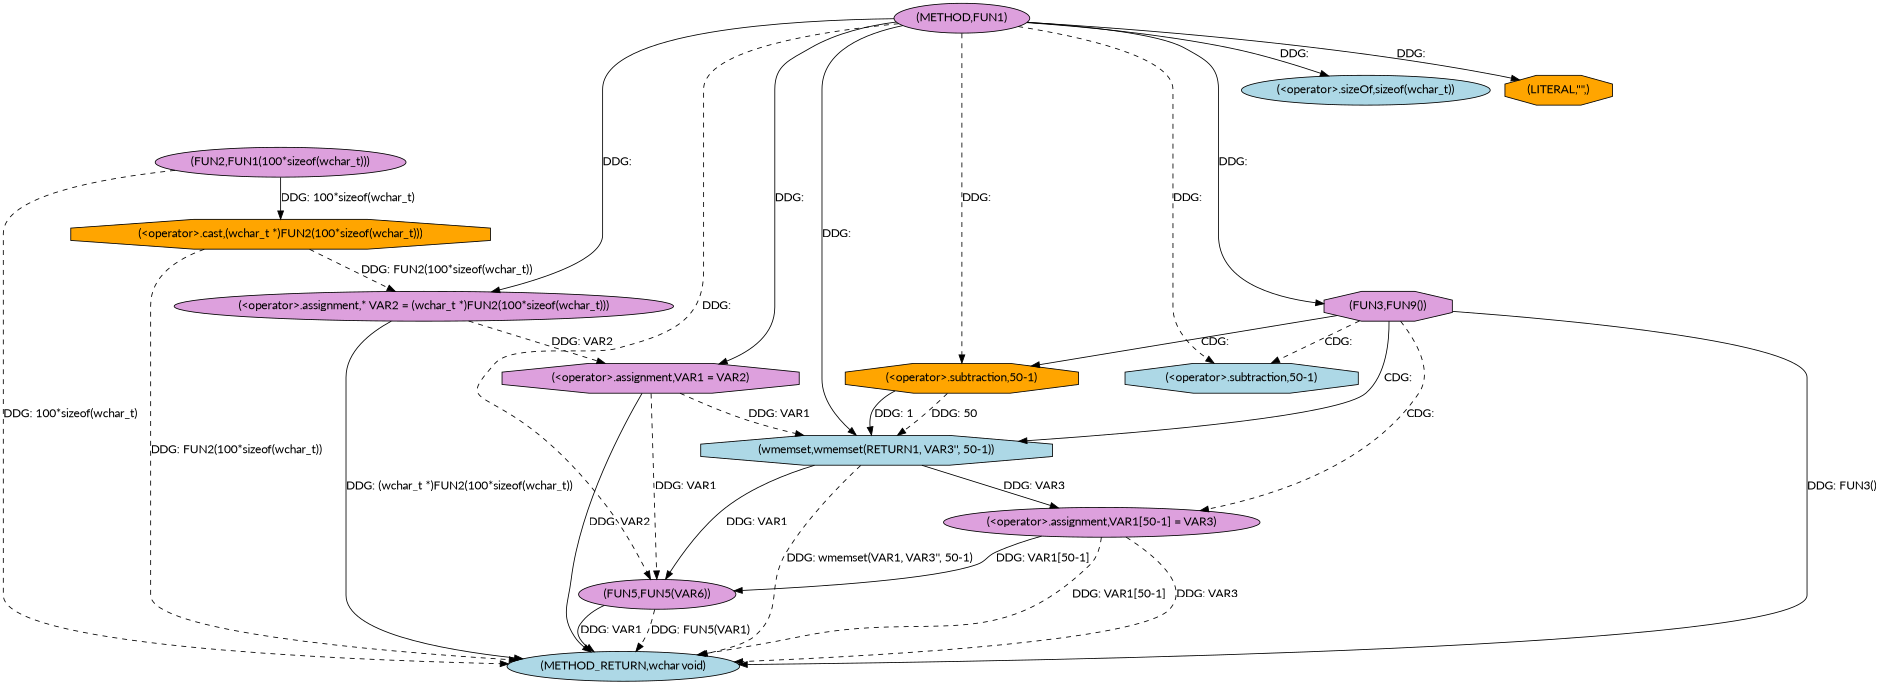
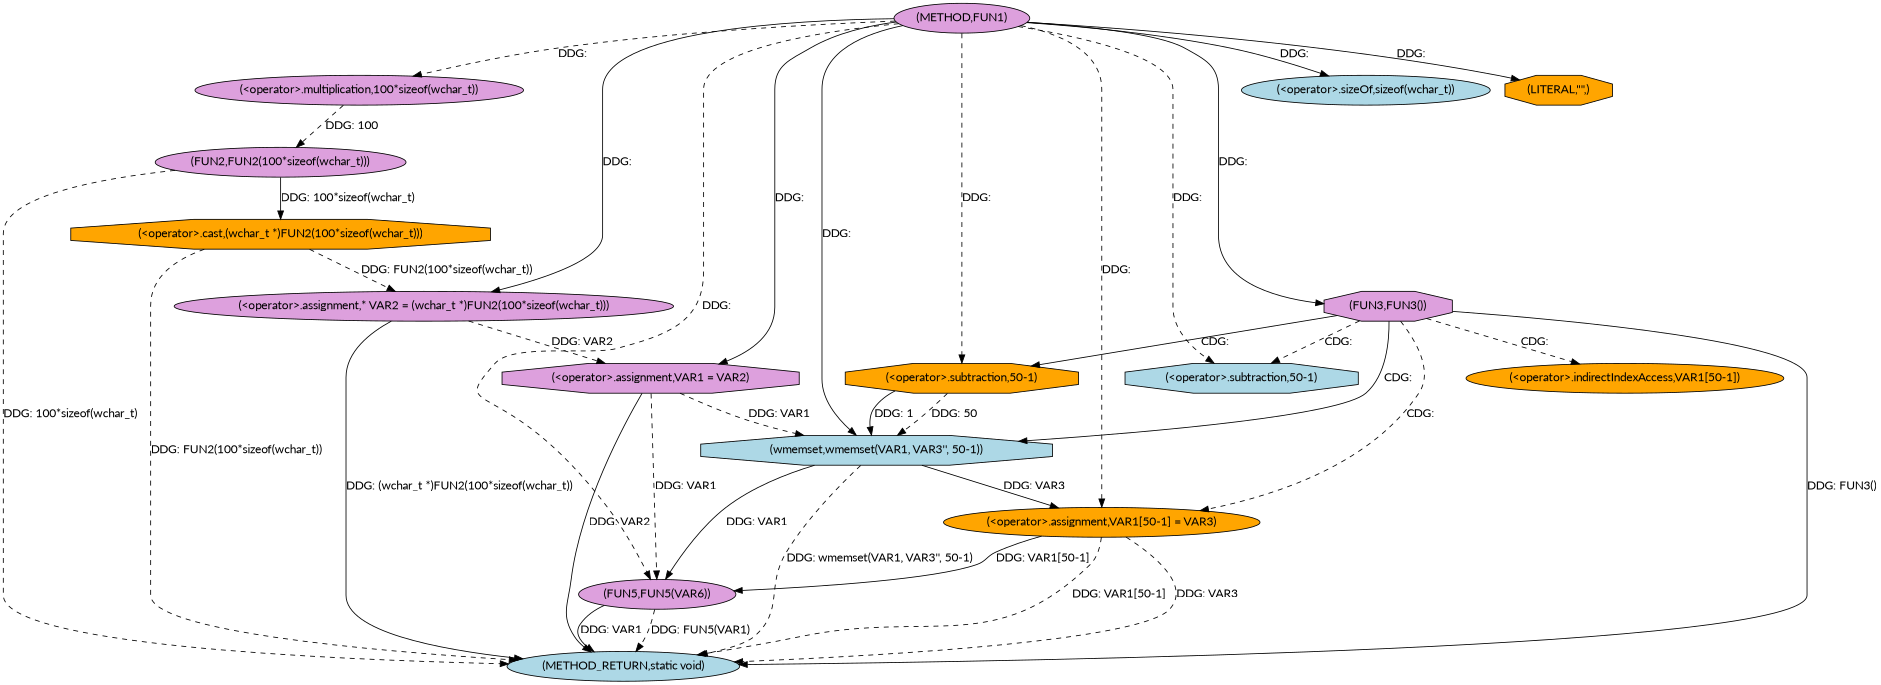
node "(<operator>.multiplication,100*sizeof(wchar_t))": added
node "(FUN2,FUN1(100*sizeof(wchar_t)))": label "(FUN2,FUN1(100*sizeof(wchar_t)))" -> "(FUN2,FUN2(100*sizeof(wchar_t)))"
edge "(METHOD,FUN1)" -> "(<operator>.assignment,VAR1[50-1] = VAR3)": added, label "DDG:"
node "(FUN3,FUN9())": label "(FUN3,FUN9())" -> "(FUN3,FUN3())"
node "(<operator>.indirectIndexAccess,VAR1[50-1])": added
node "(wmemset,wmemset(RETURN1, VAR3'', 50-1))": label "(wmemset,wmemset(RETURN1, VAR3'', 50-1))" -> "(wmemset,wmemset(VAR1, VAR3'', 50-1))"
node "(<operator>.assignment,VAR1[50-1] = VAR3)": fillcolor plum -> orange
node "(METHOD_RETURN,wchar void)": label "(METHOD_RETURN,wchar void)" -> "(METHOD_RETURN,static void)"
